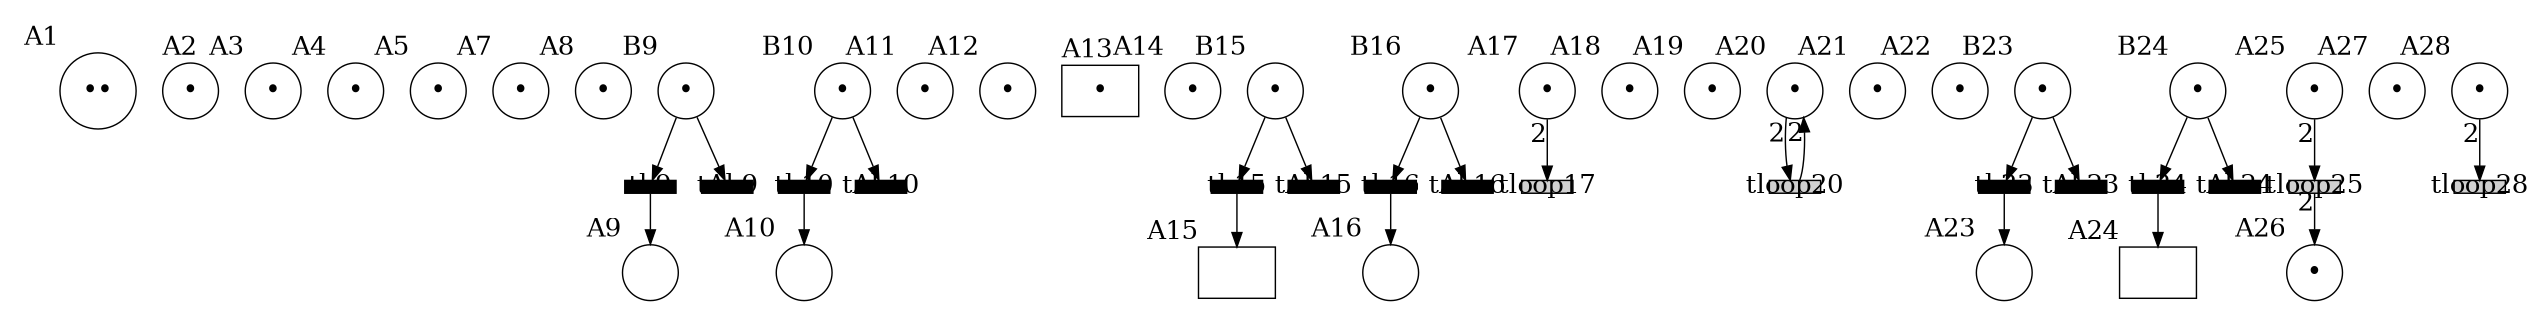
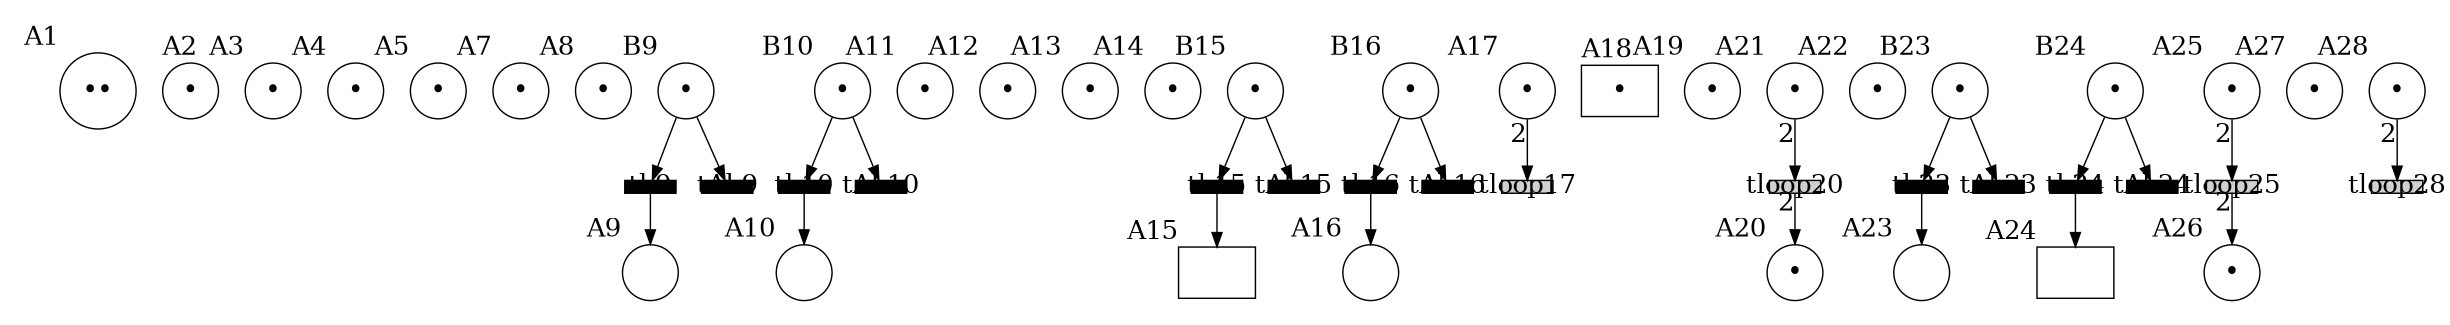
node "• A13": shape box -> circle
node "• A18": shape circle -> box
edge "• A20" -> "tloop20": now "• A21" -> "tloop20"
